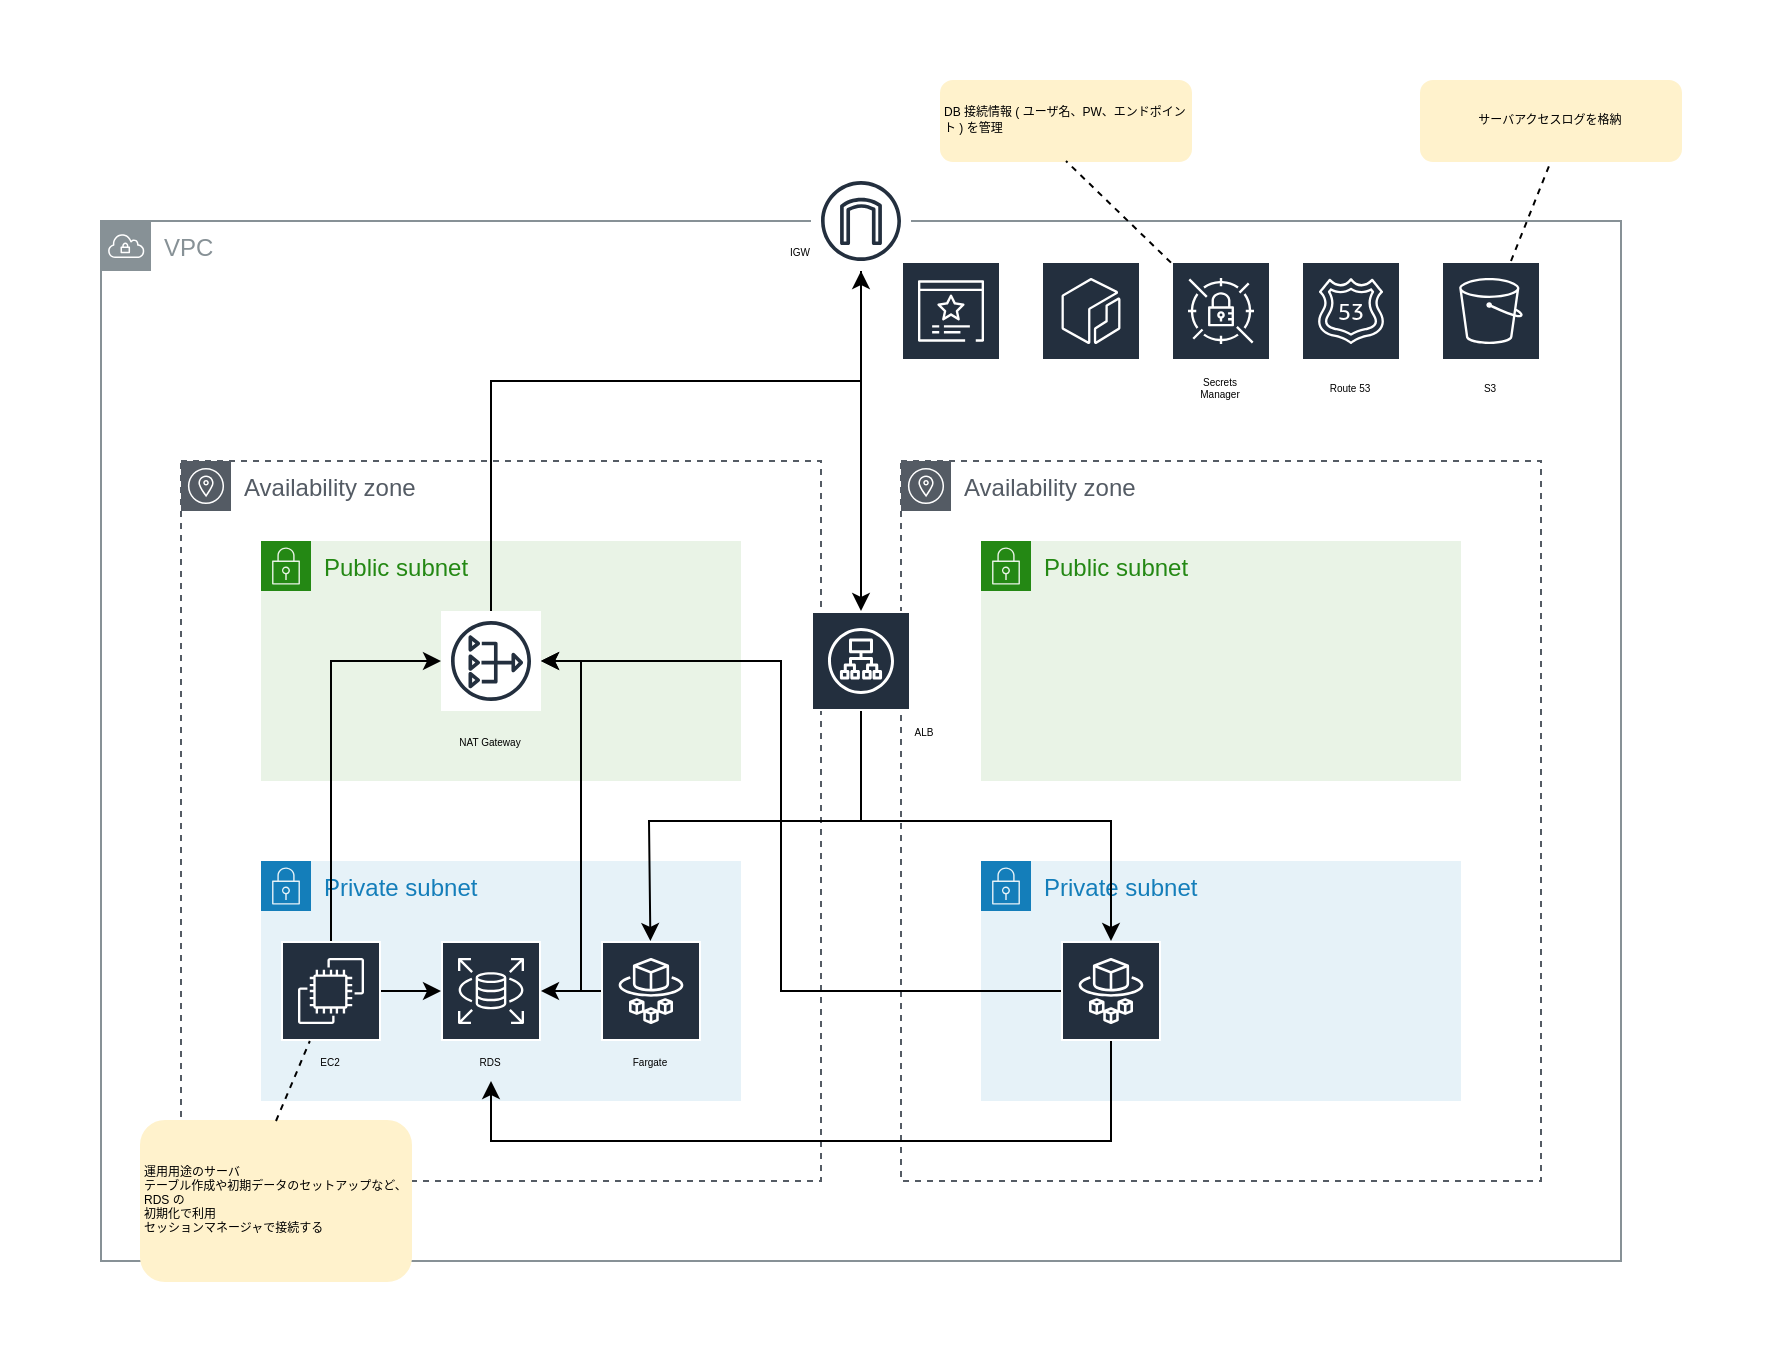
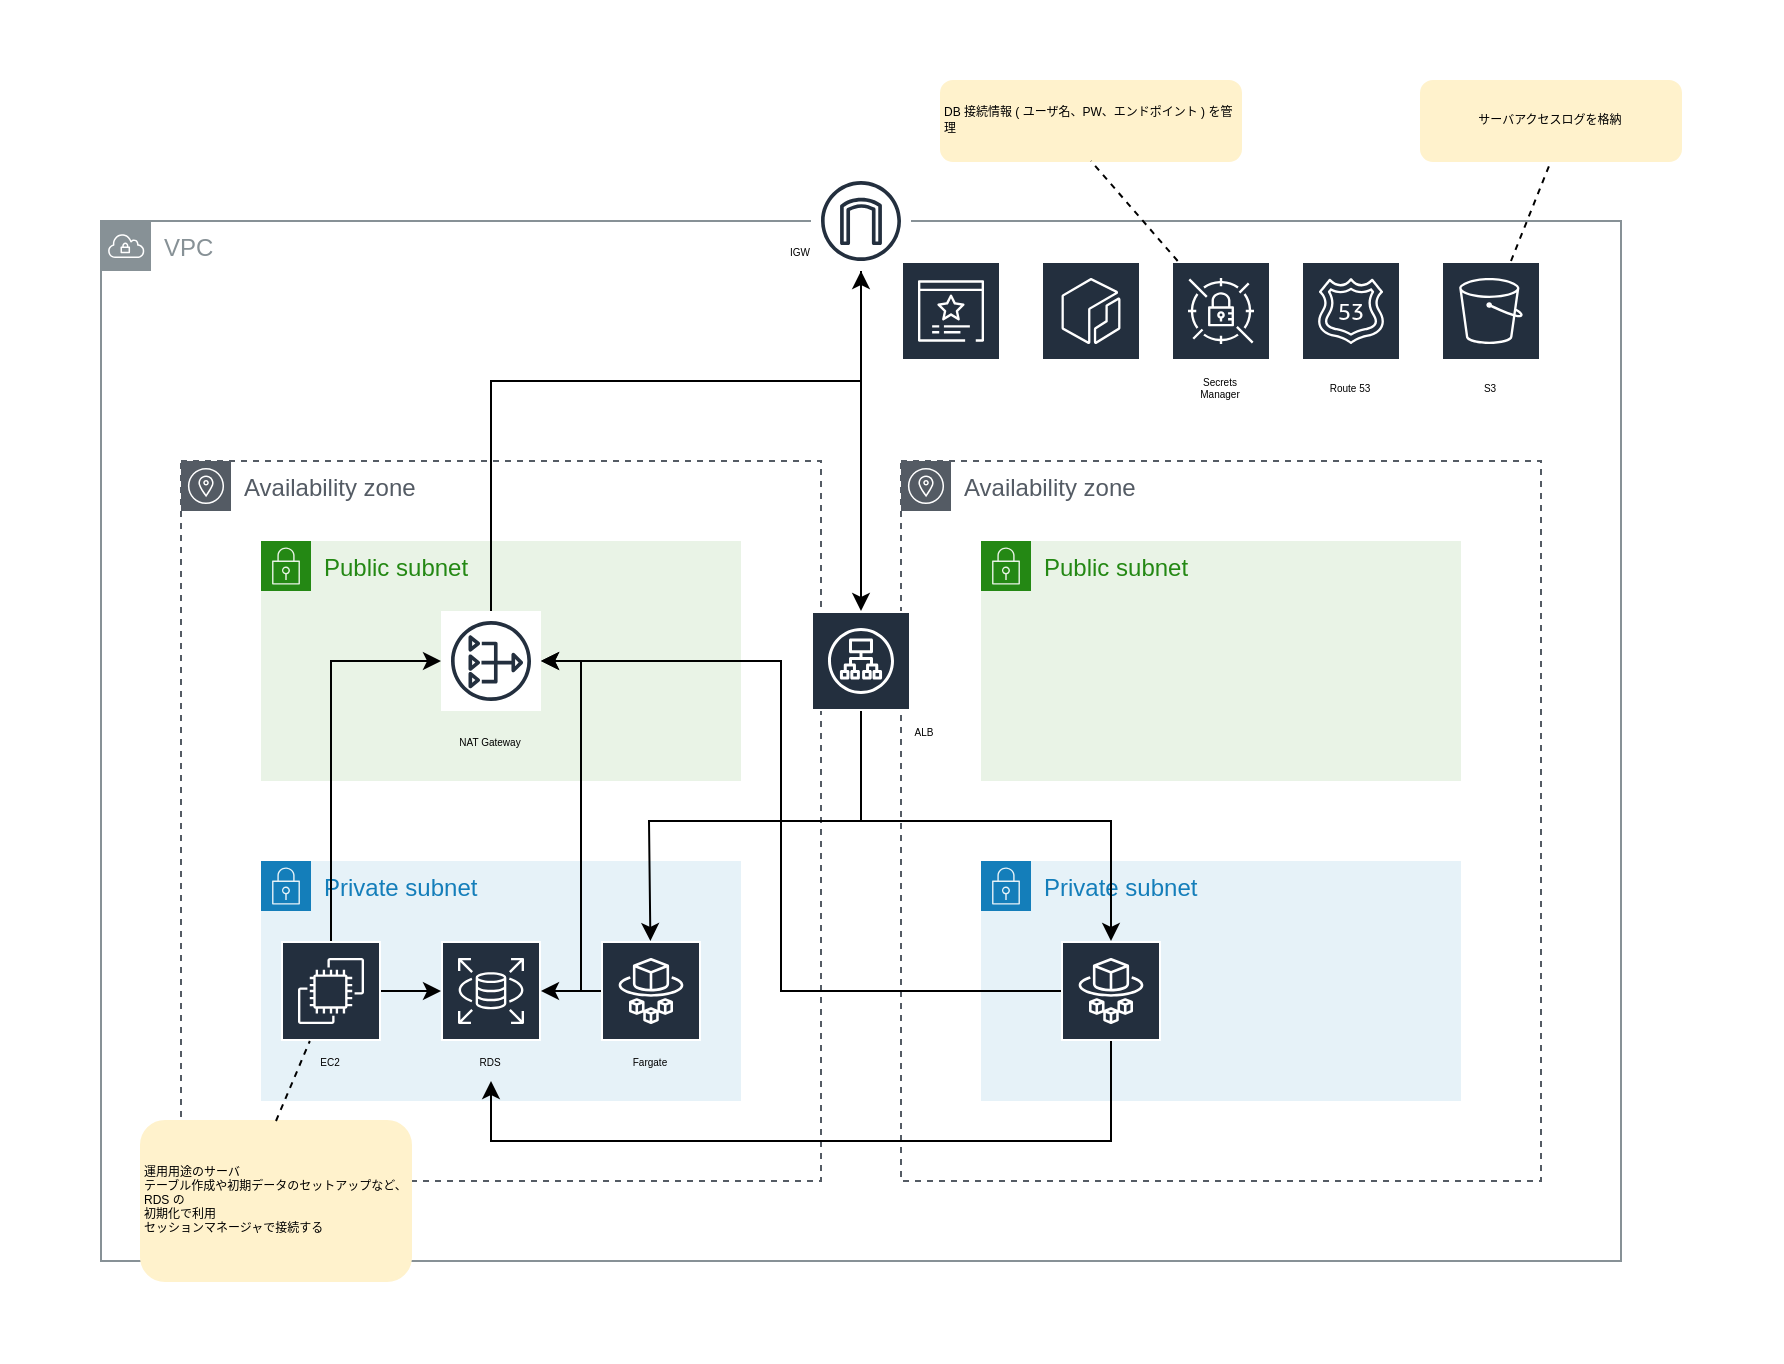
node "DB 接続情報 ( ユーザ名、PW、エンドポイント ) を管理": size 250x80 -> 300x80
